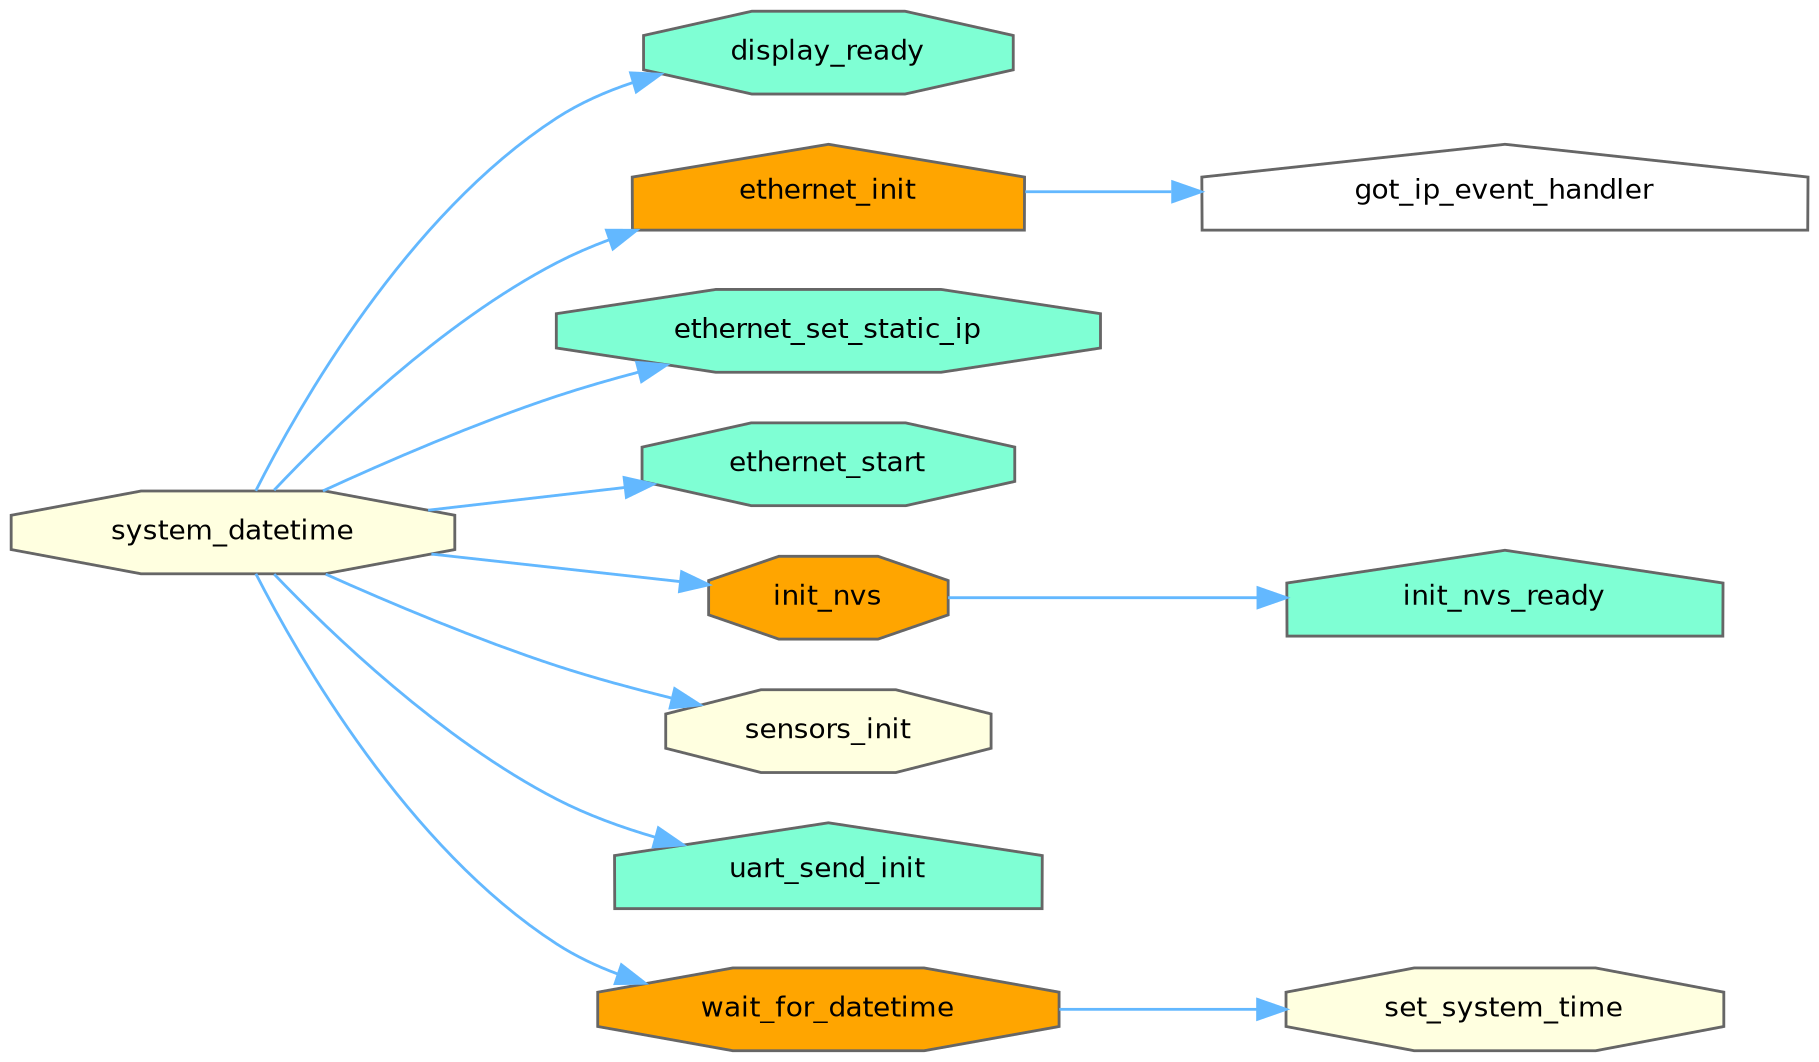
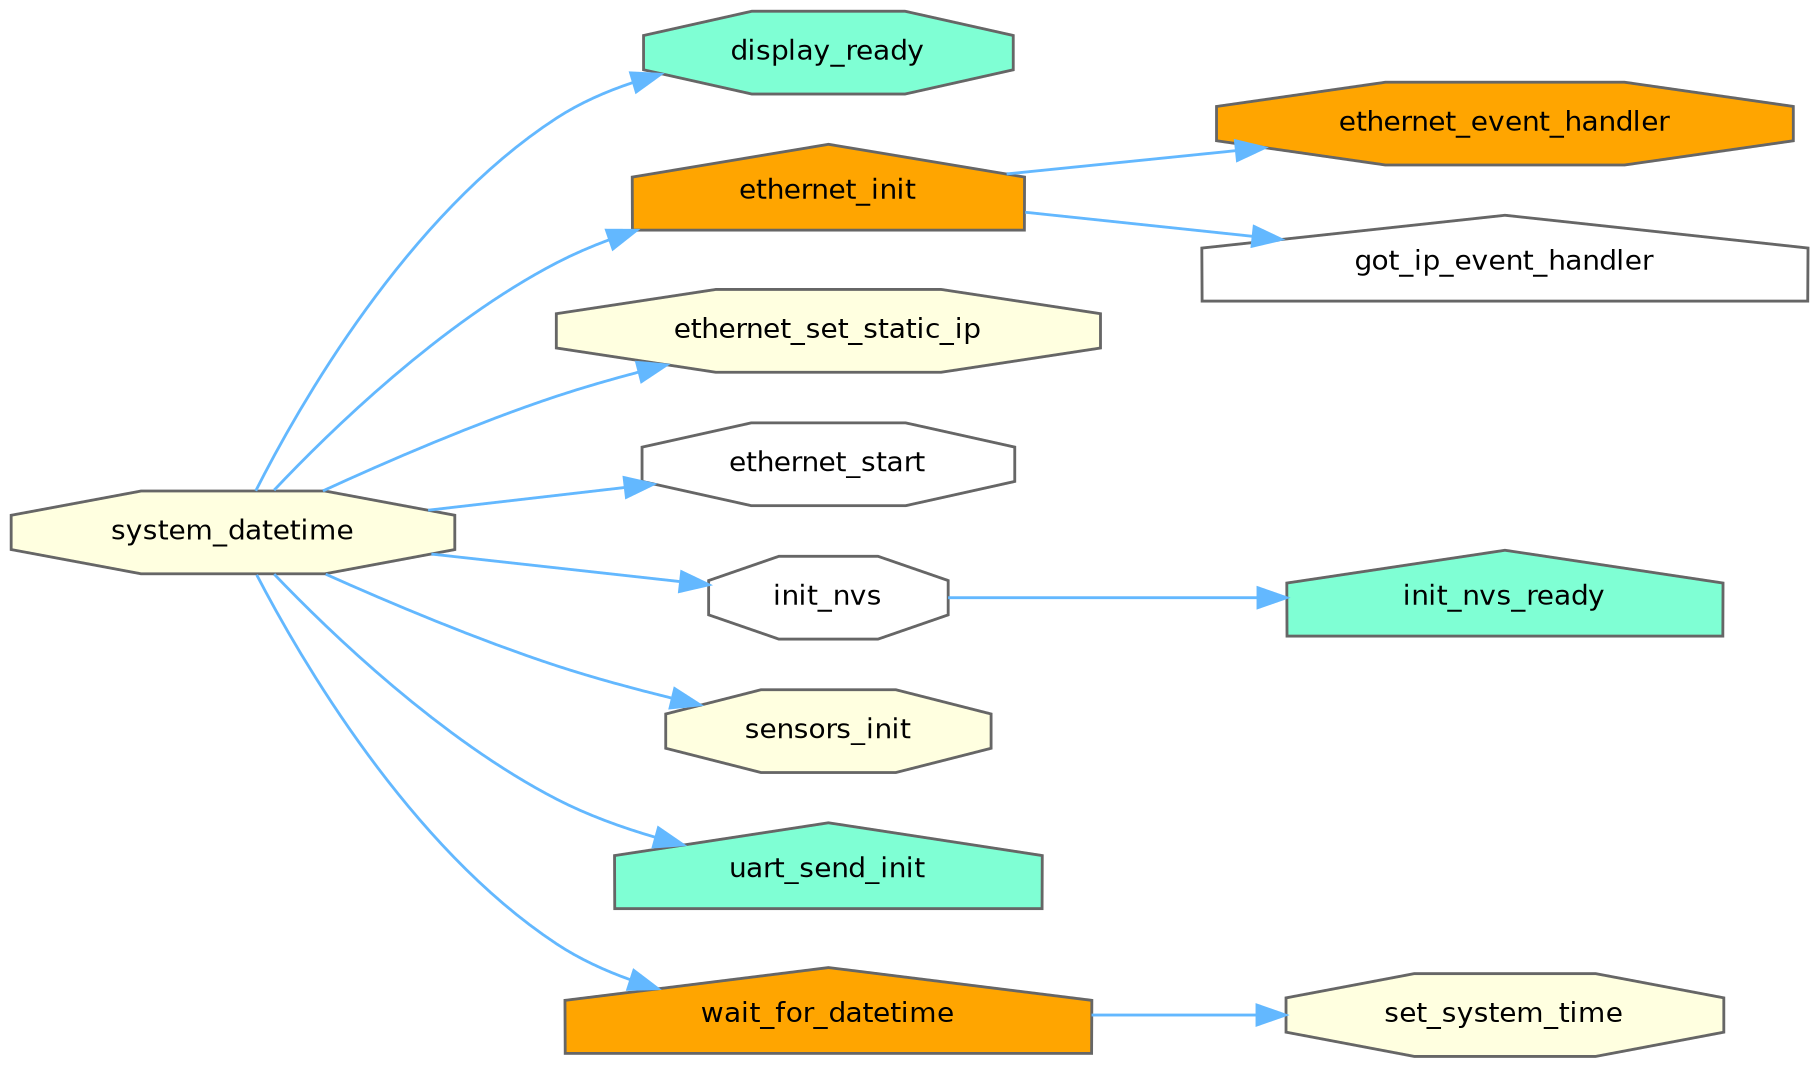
node "ethernet_event_handler": added
node "ethernet_set_static_ip": fillcolor aquamarine -> lightyellow
node "ethernet_start": fillcolor aquamarine -> white
node "init_nvs": fillcolor orange -> white
node "wait_for_datetime": shape octagon -> house
